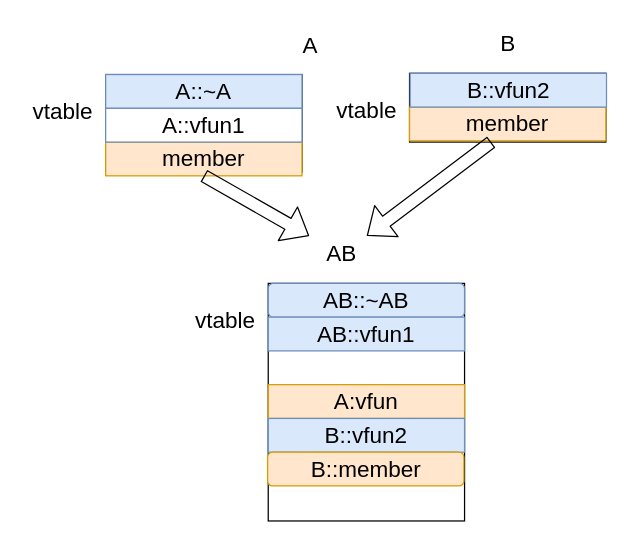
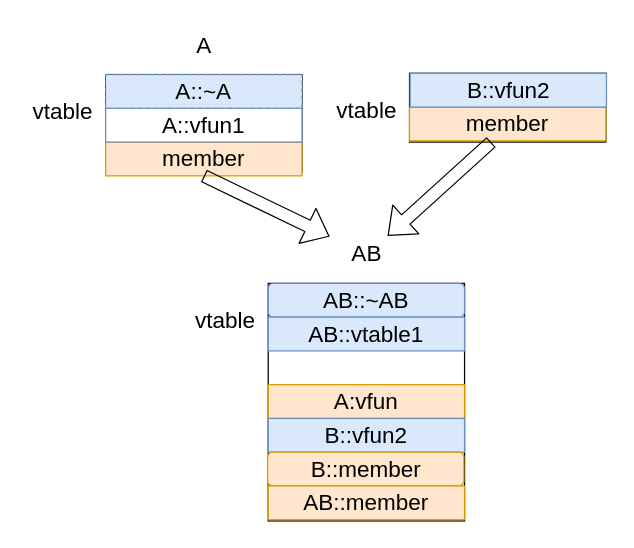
node "B": removed
node "A": moved (311, 46) -> (204, 46)
node "A::~A": style solid -> dashed
node "AB": moved (342, 254) -> (367, 254)
node "AB::vfun1": label "AB::vfun1" -> "AB::vtable1"
node "AB::member": added
